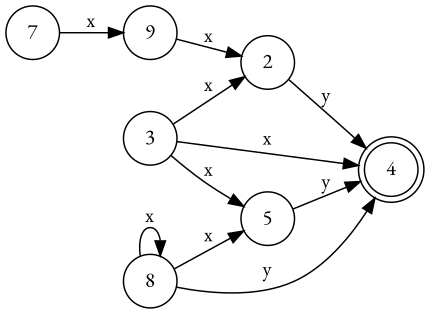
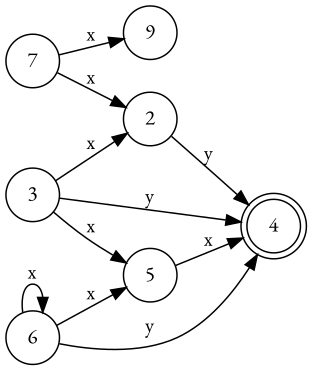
edge "9" -> "2": now "7" -> "2"
edge "3" -> "4": label "x" -> "y"
edge "5" -> "4": label "y" -> "x"
node "8": label "8" -> "6"
